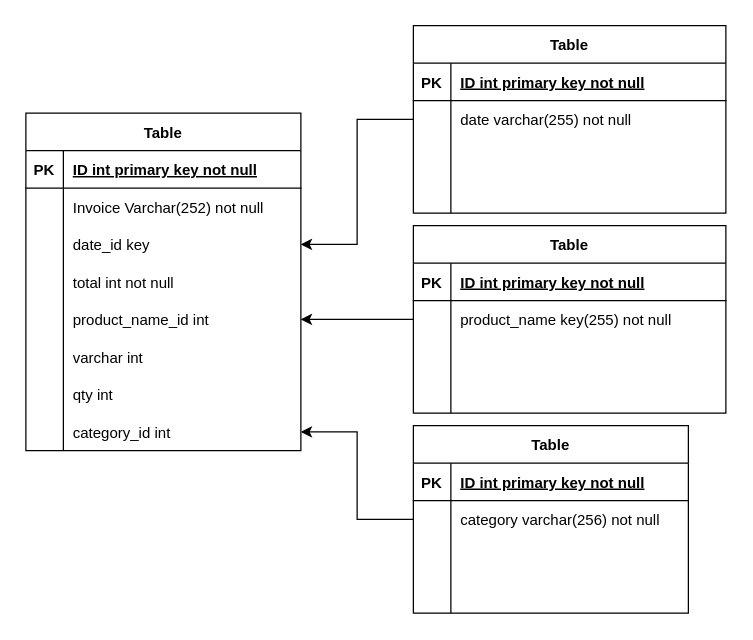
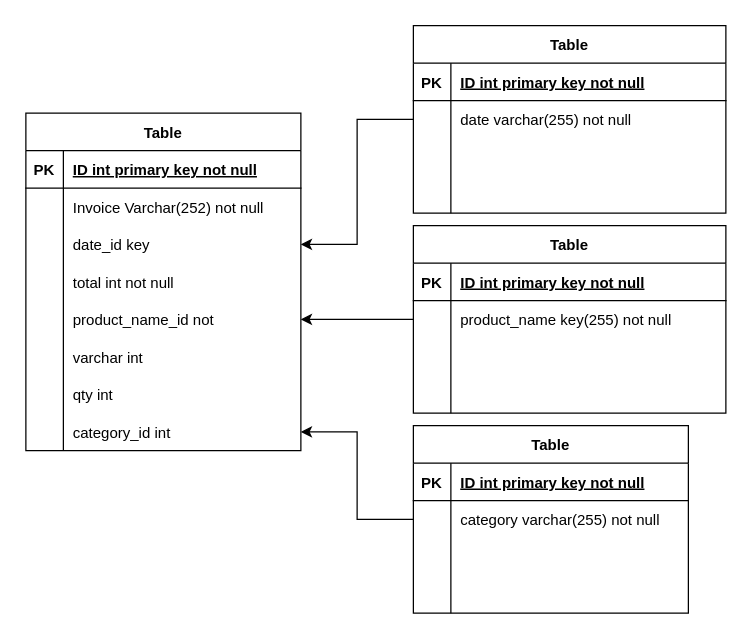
node "product_name_id int": label "product_name_id int" -> "product_name_id not"
node "category varchar(256) not null": label "category varchar(256) not null" -> "category varchar(255) not null"
